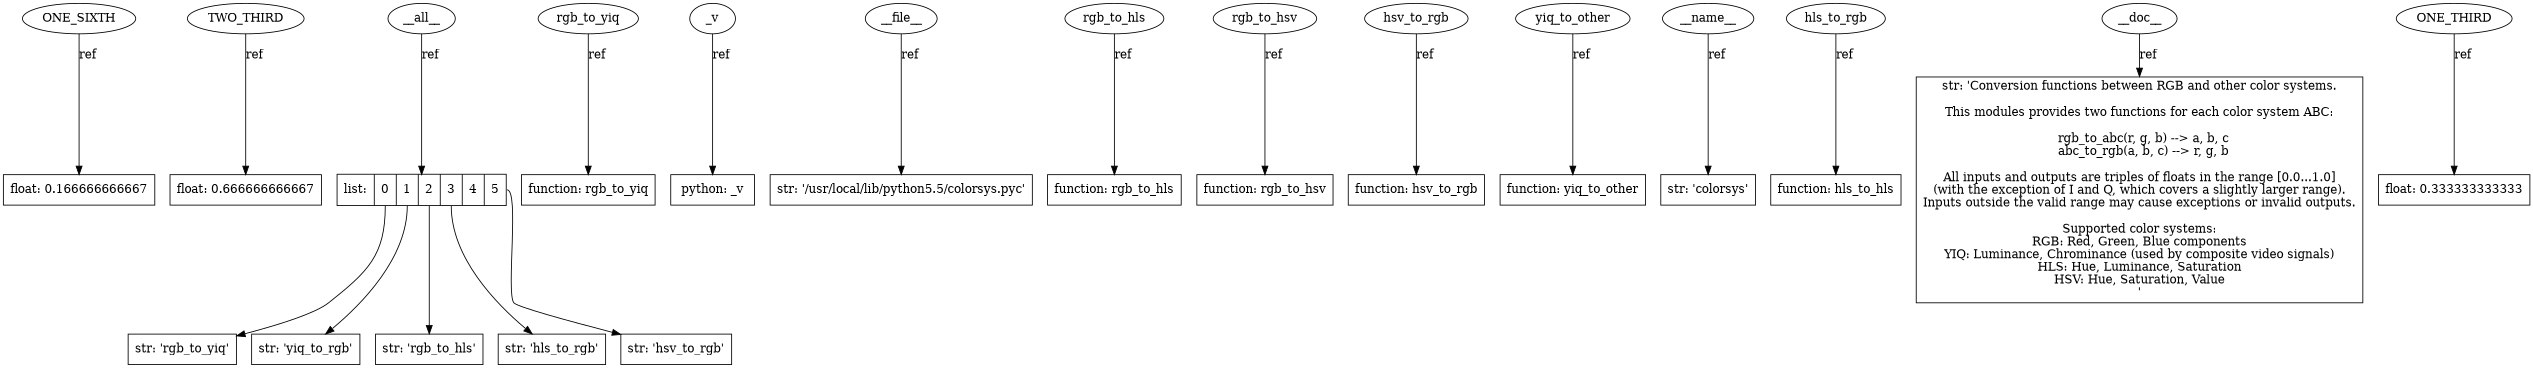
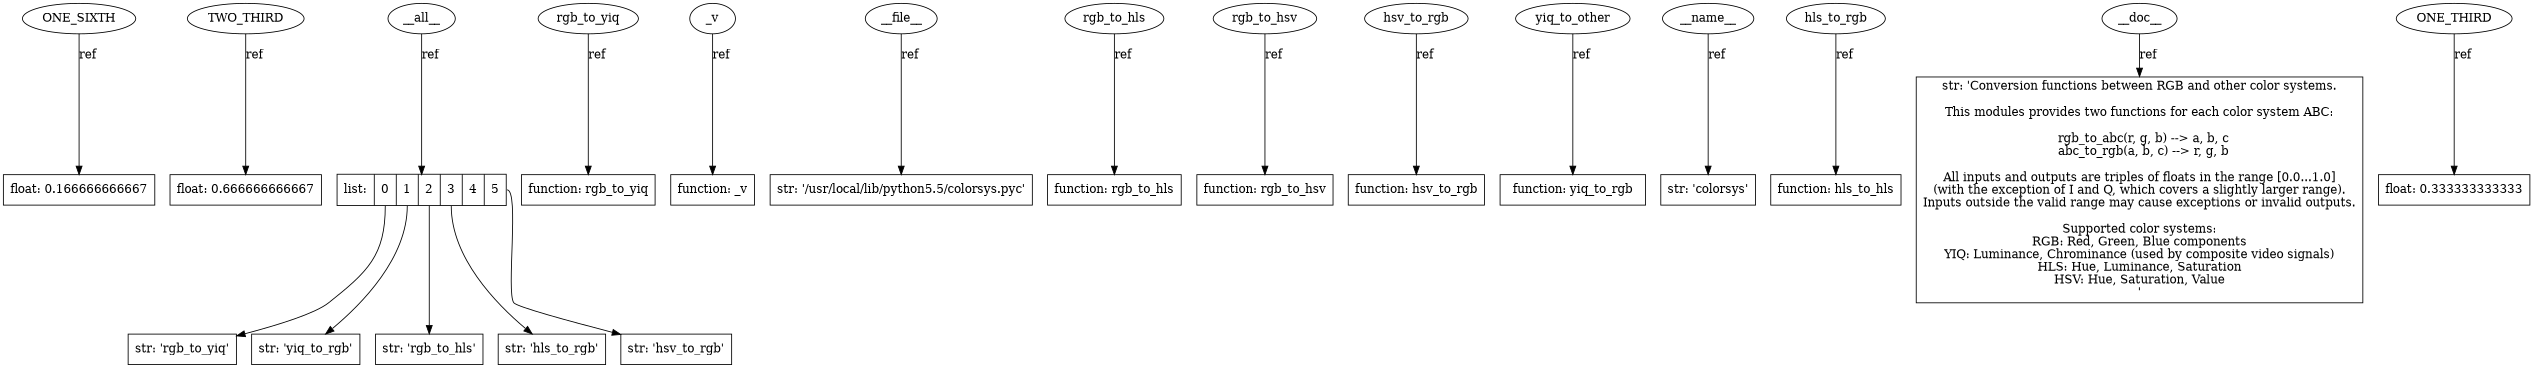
node "python: _v": label "python: _v" -> "function: _v"
node "function: yiq_to_other": label "function: yiq_to_other" -> "function: yiq_to_rgb"
